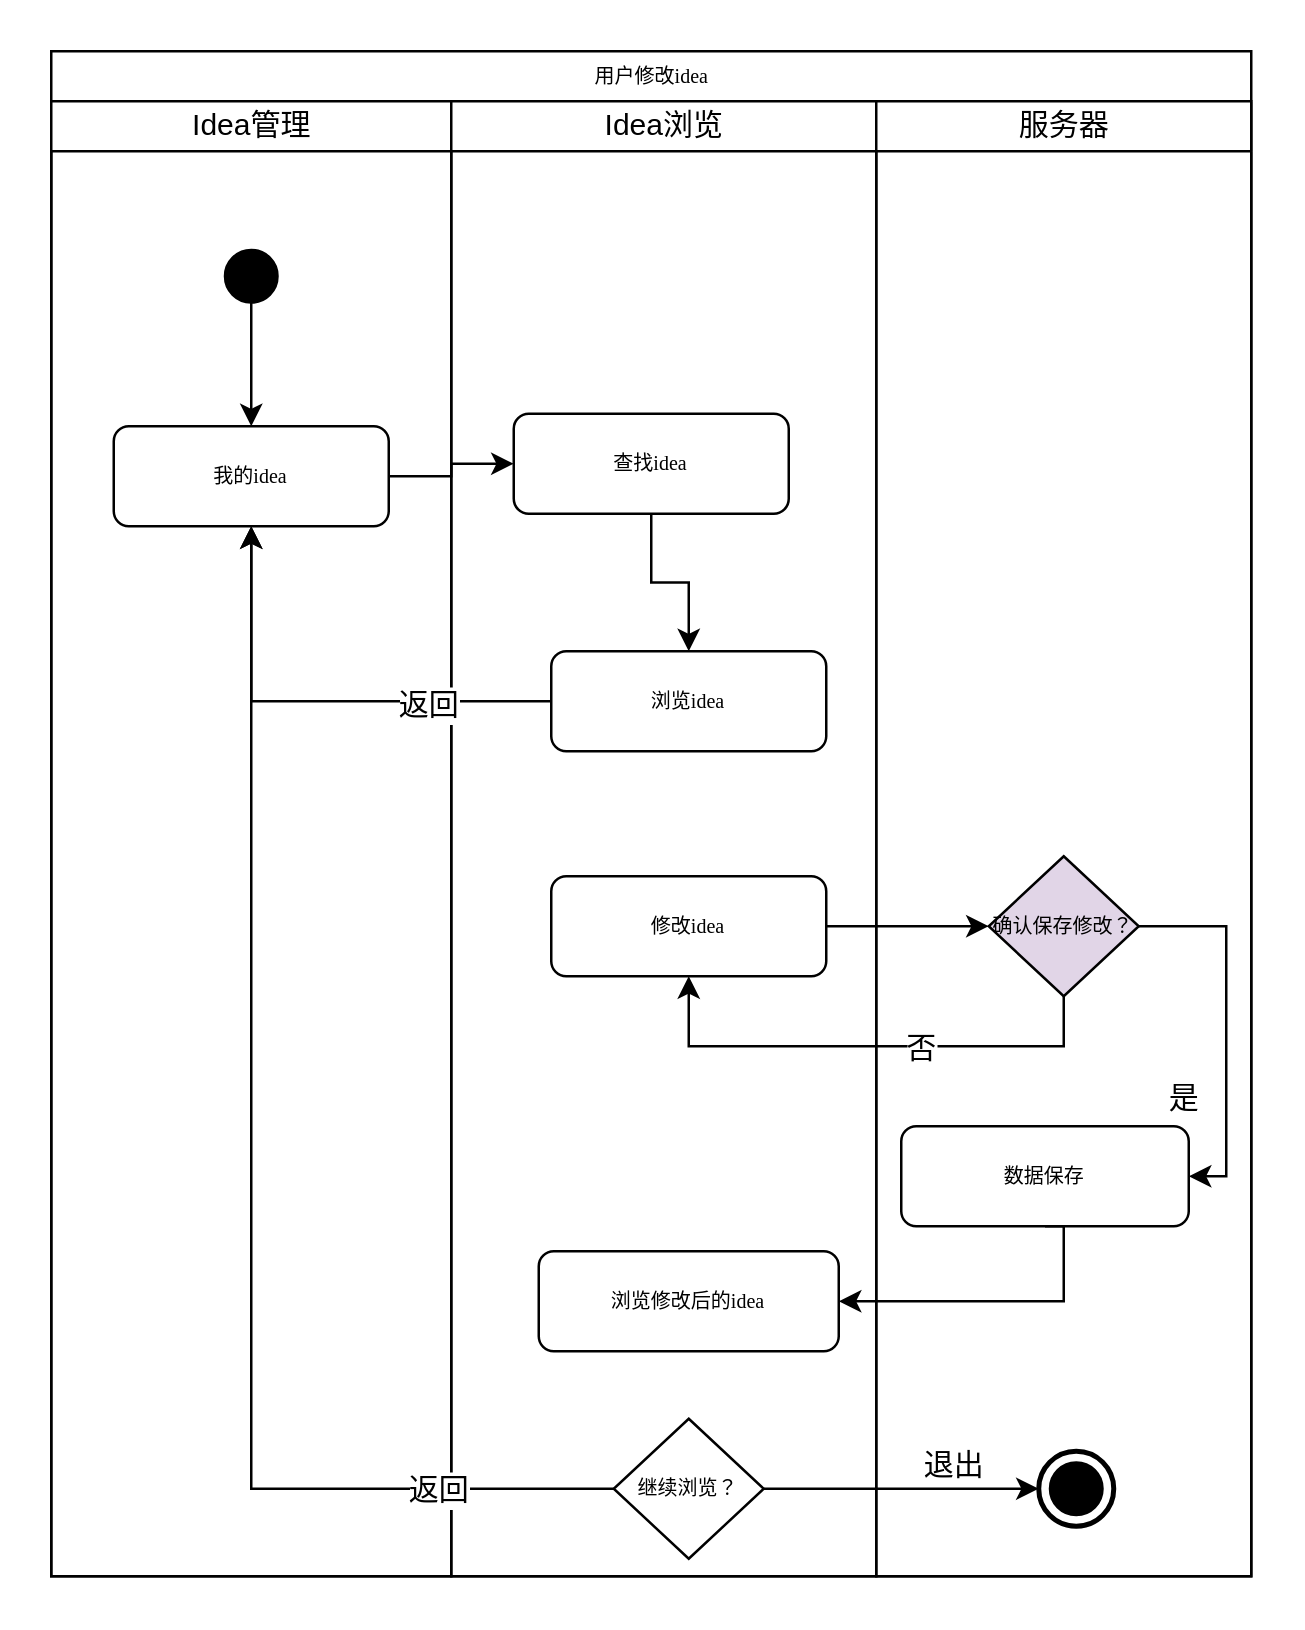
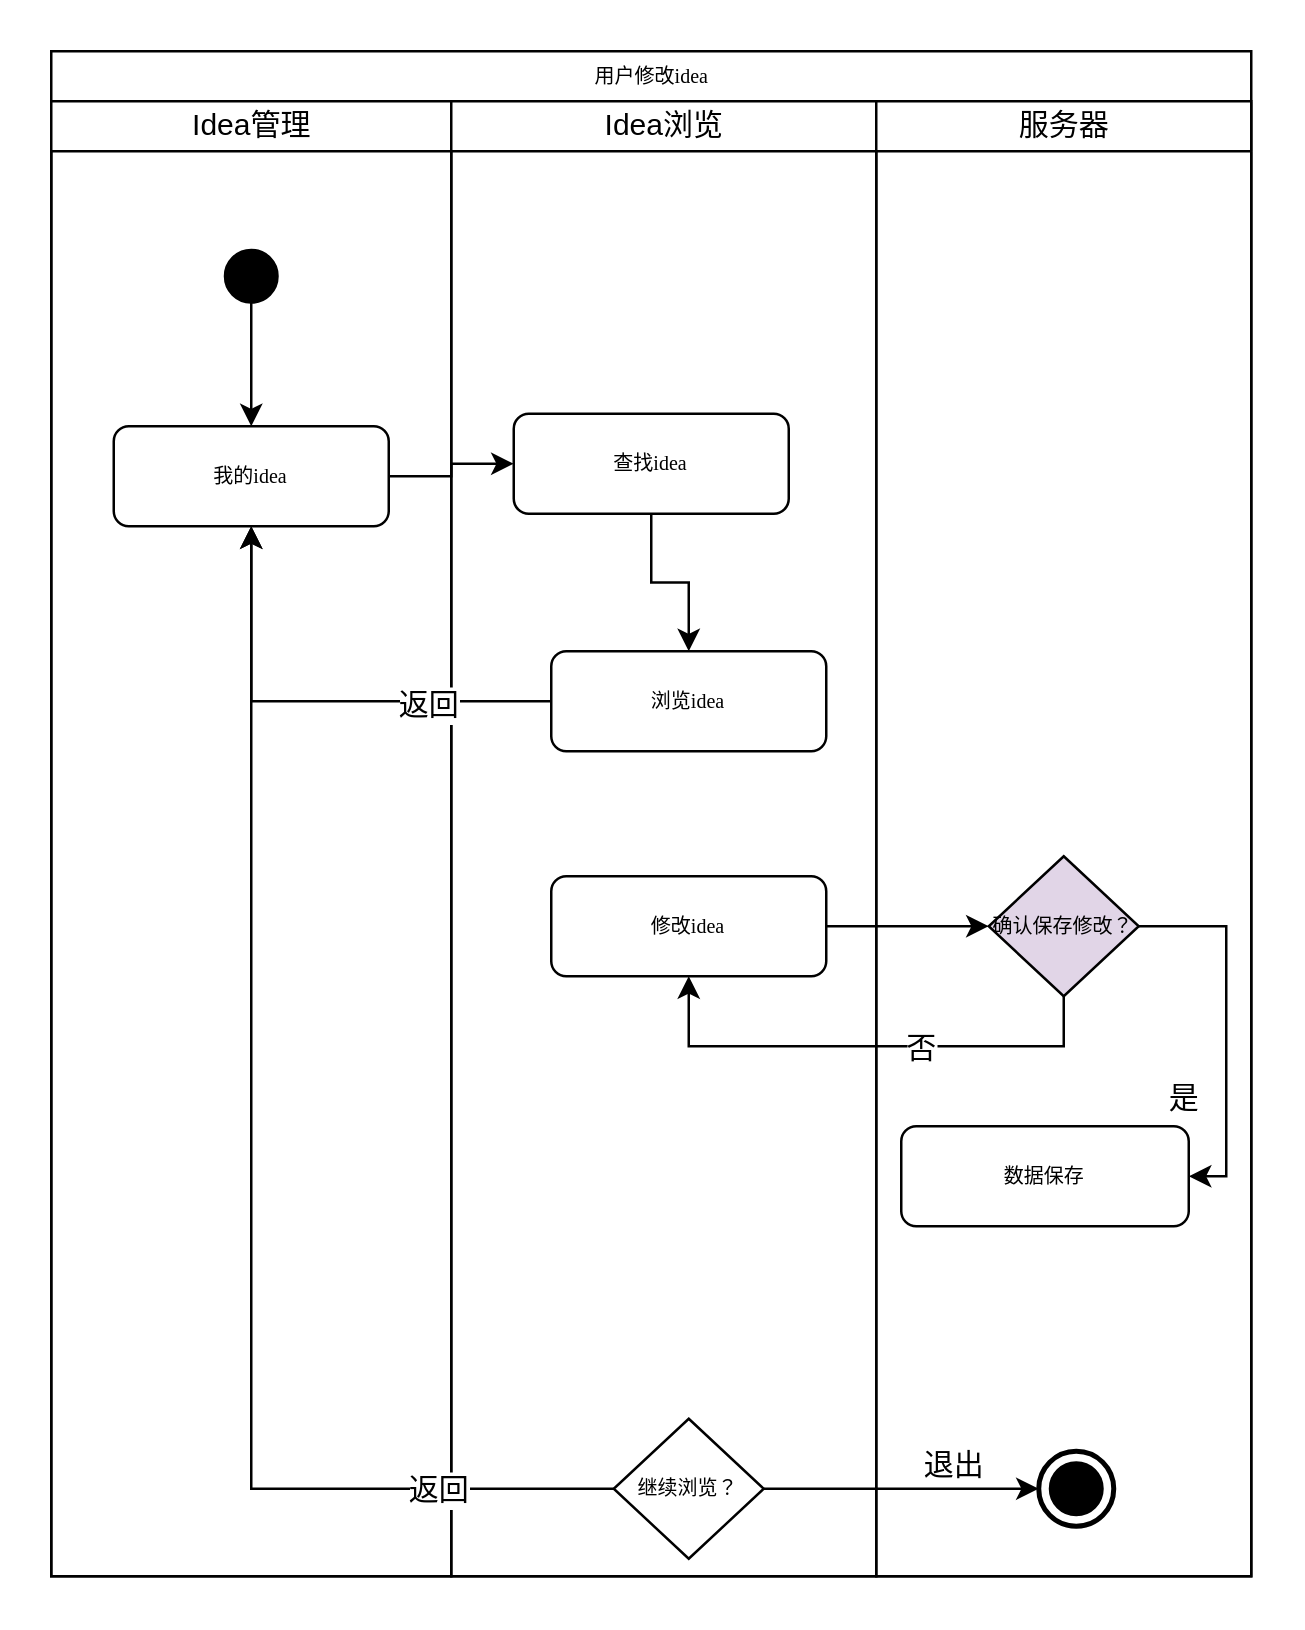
node "浏览修改后的idea": removed
edge "数据保存" -> "浏览修改后的idea": removed
